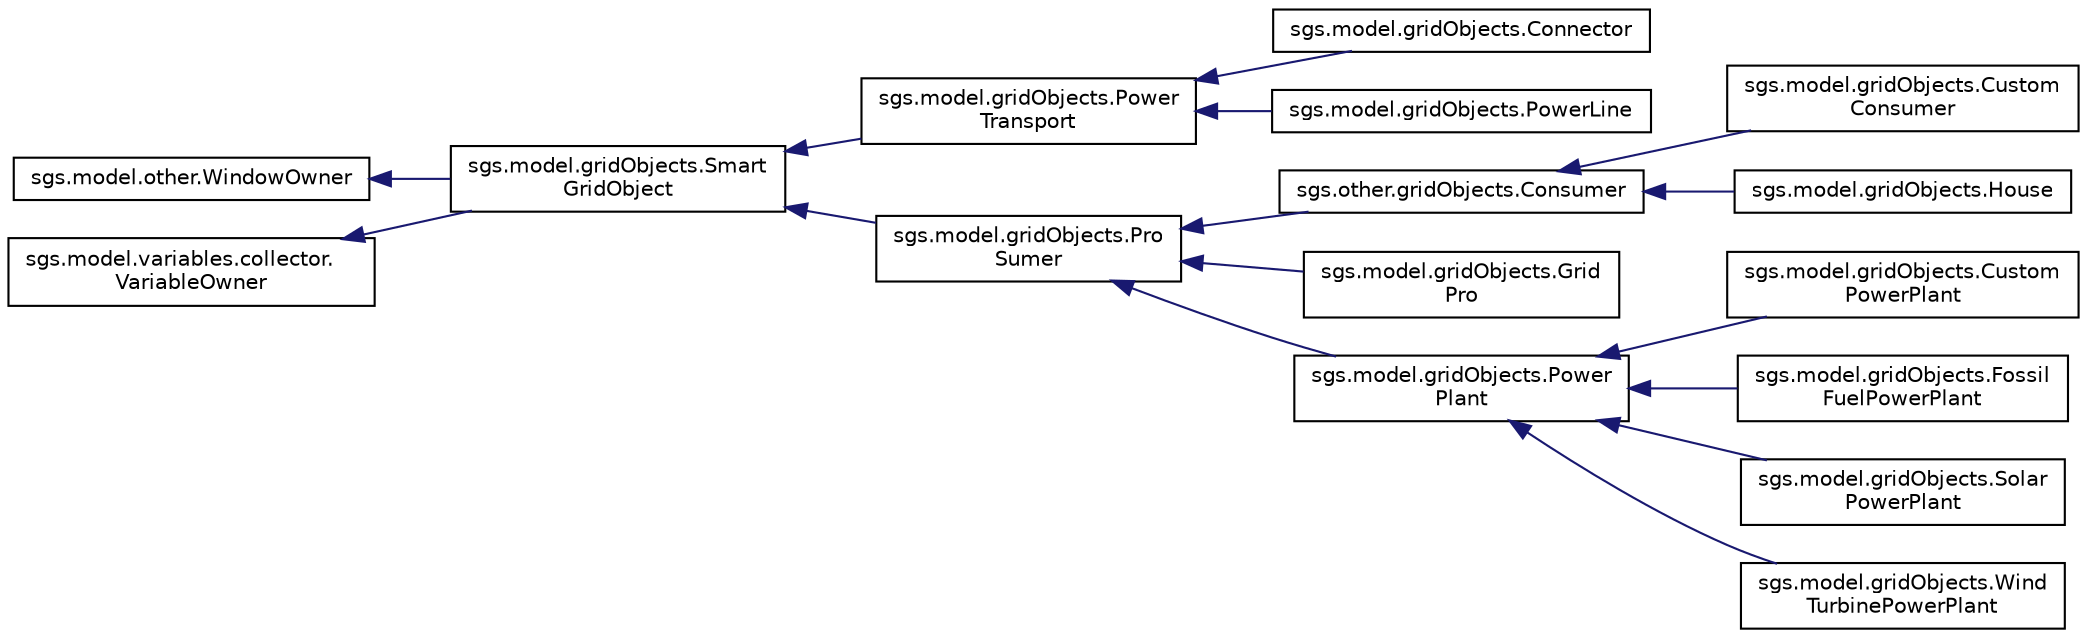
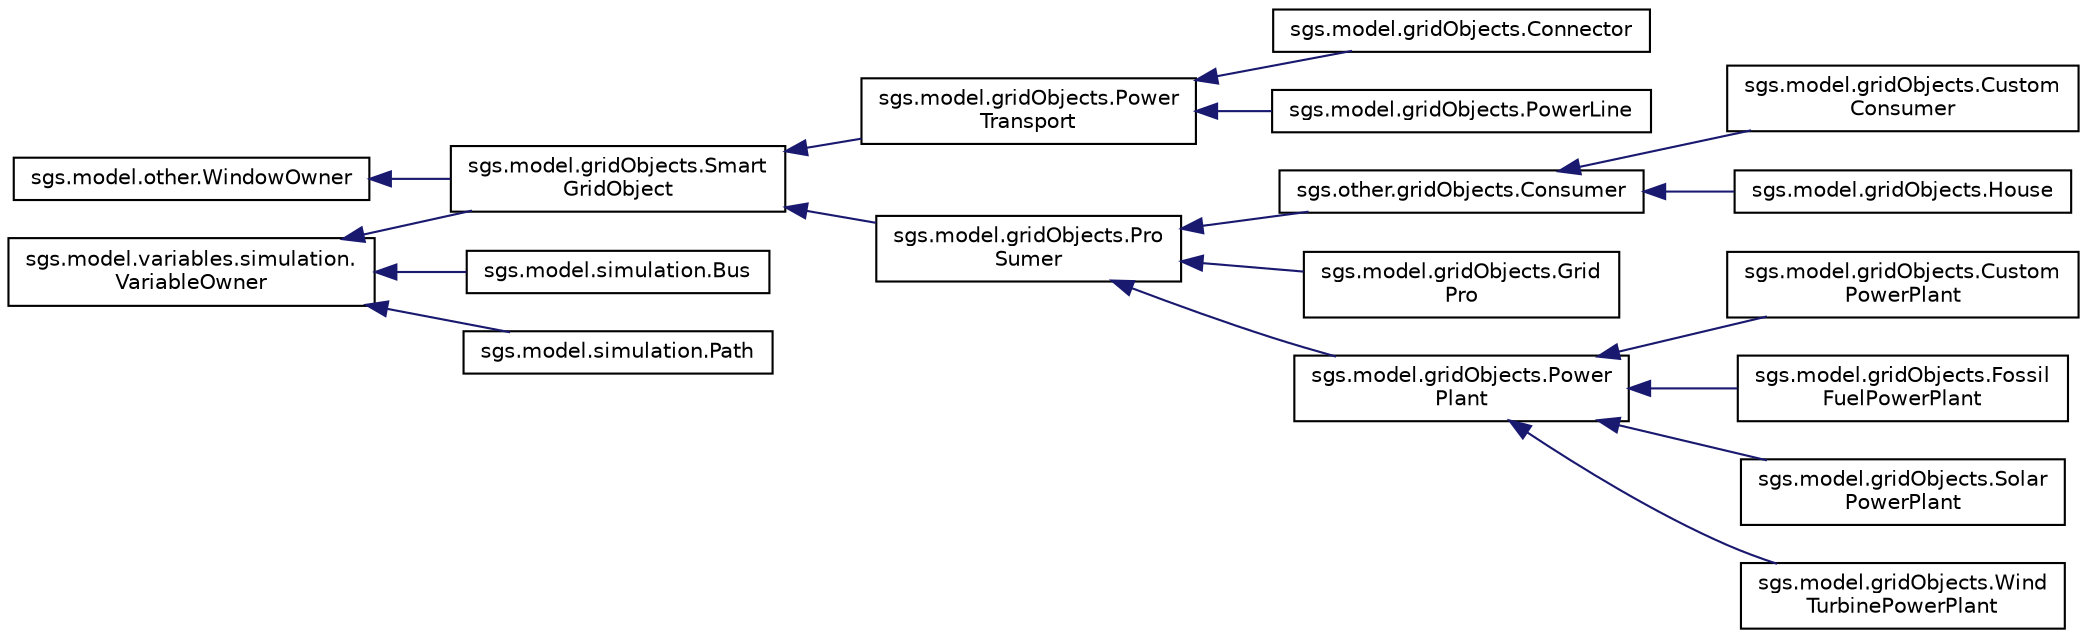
node "sgs.model.variables.collector. VariableOwner": label "sgs.model.variables.collector. VariableOwner" -> "sgs.model.variables.simulation. VariableOwner"
node "sgs.model.simulation.Bus": added
node "sgs.model.simulation.Path": added
